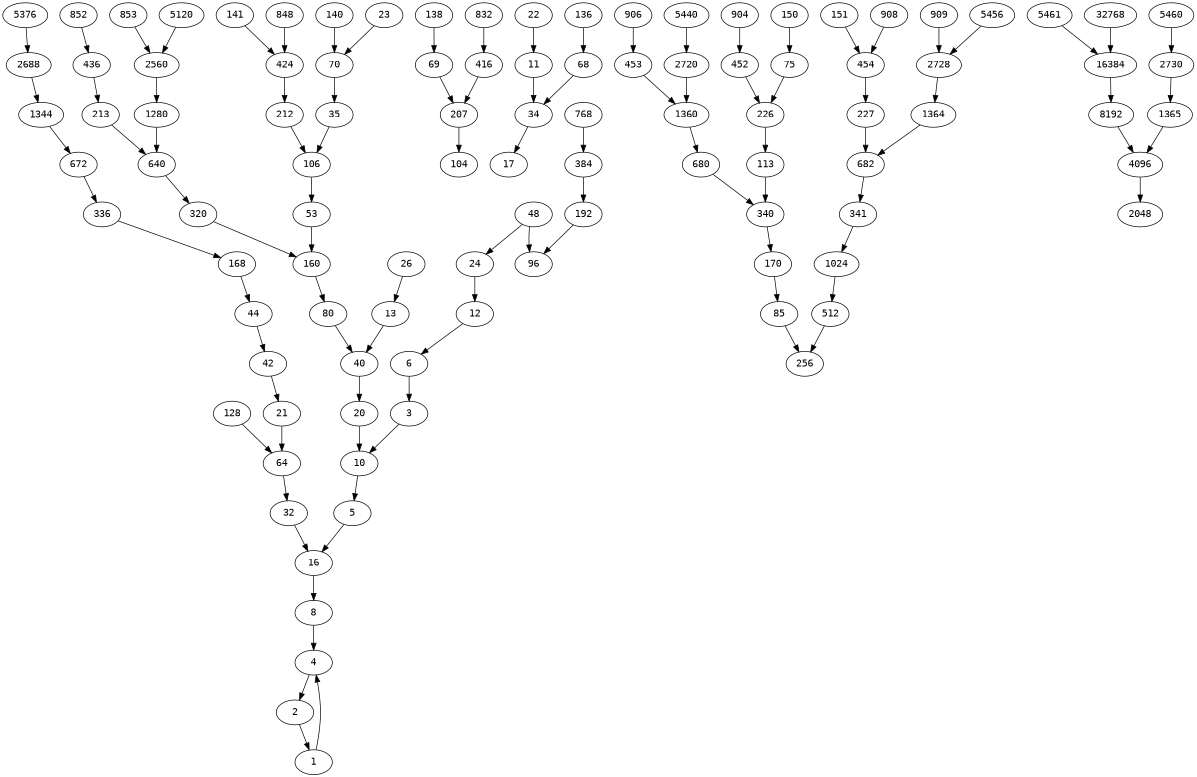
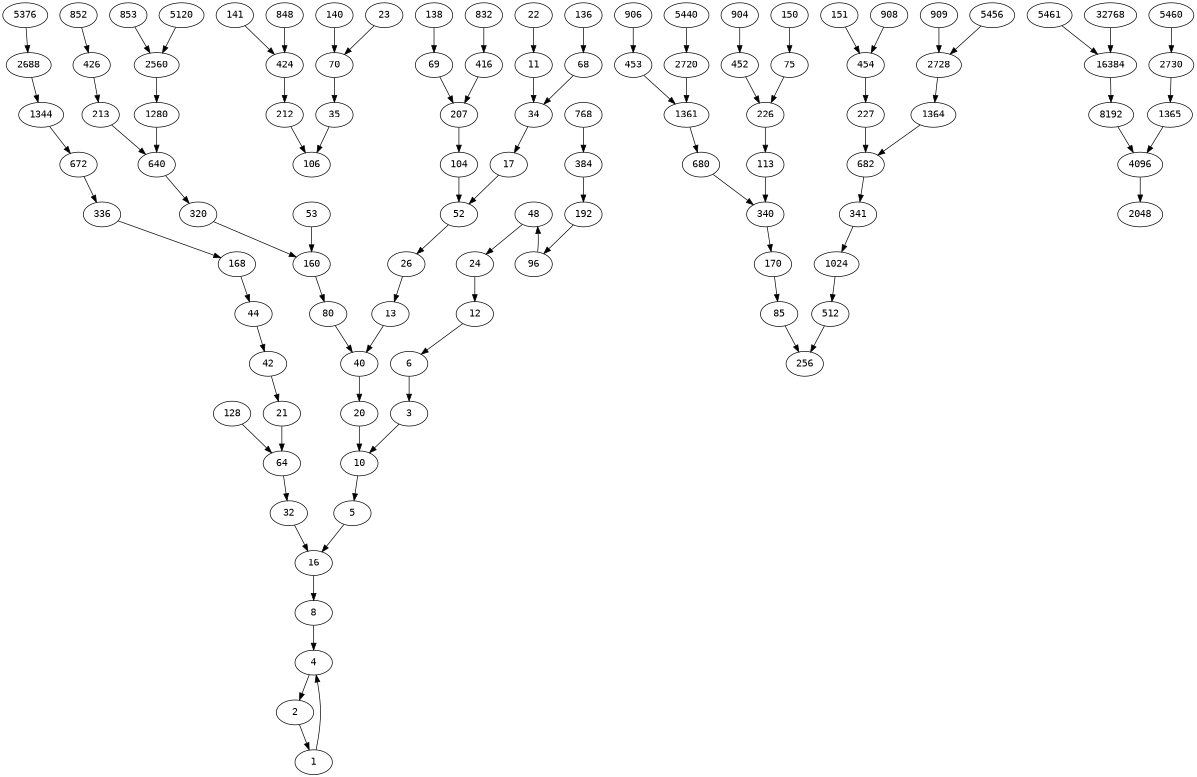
node "436": label "436" -> "426"
node "1360": label "1360" -> "1361"
edge "106" -> "53": removed
node "52": added
edge "48" -> "96": reversed
